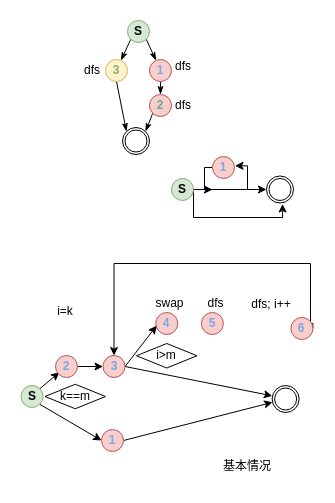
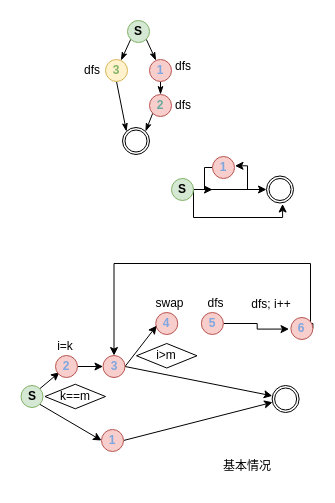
node "i=k": moved (66, 312) -> (66, 347)
edge "5" -> "6": added
